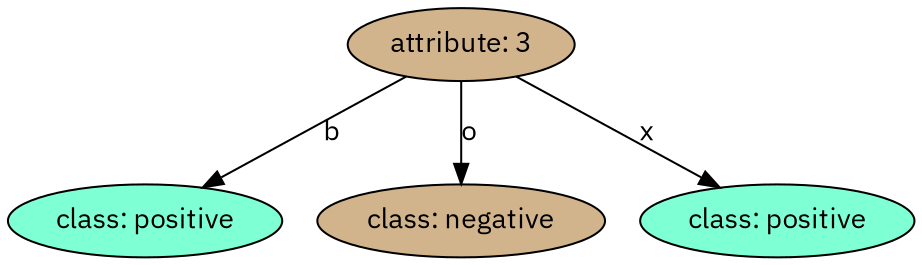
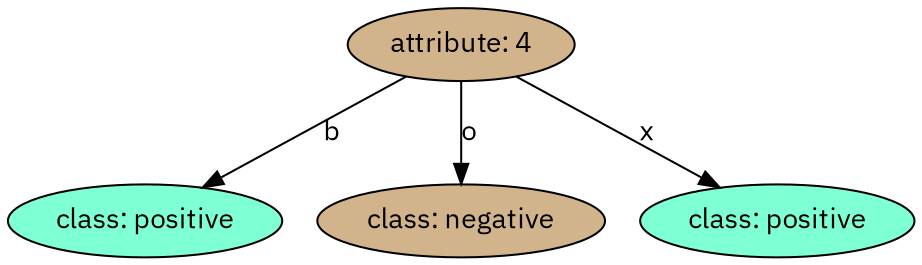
node "attribute: 3": label "attribute: 3" -> "attribute: 4"
